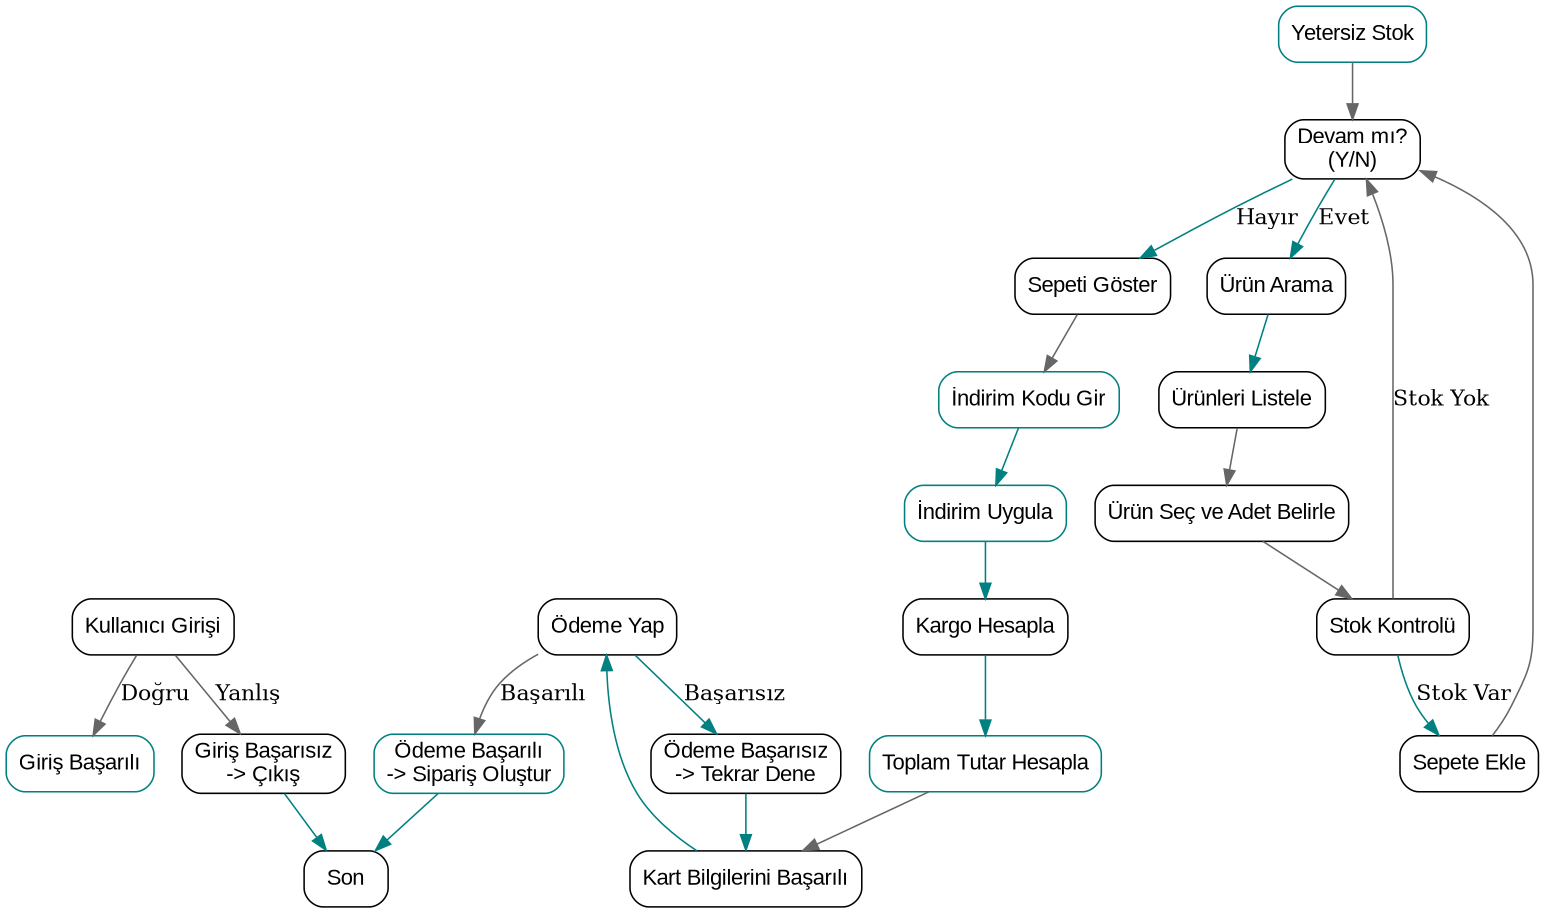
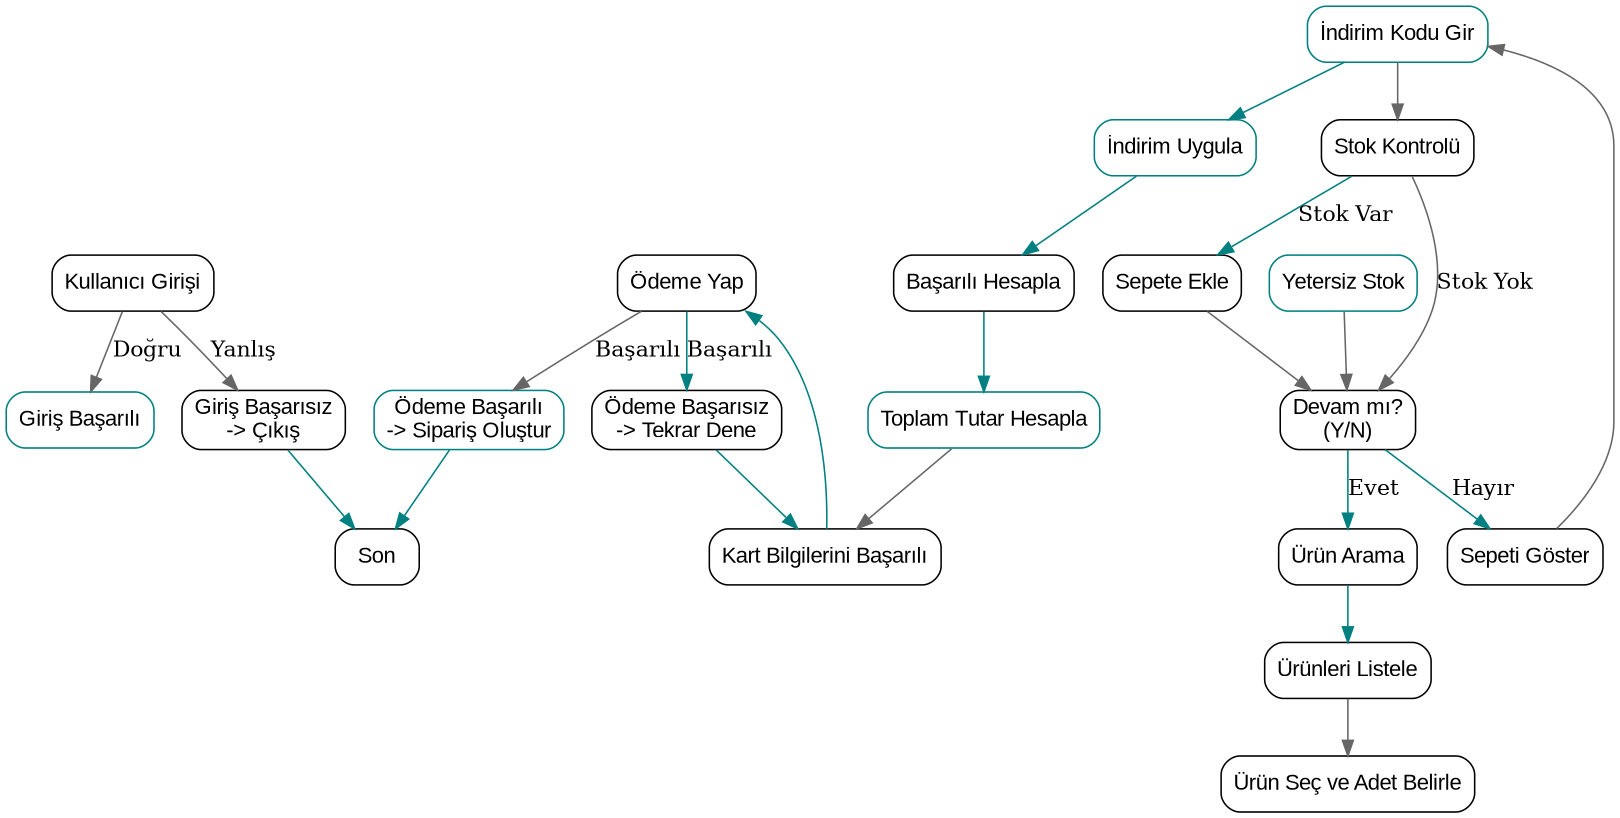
edge "Ürün Seç ve Adet Belirle" -> "Stok Kontrolü": now "İndirim Kodu Gir" -> "Stok Kontrolü"
node "Kargo Hesapla": label "Kargo Hesapla" -> "Başarılı Hesapla"
edge "Ödeme Yap" -> "Ödeme Başarısız -> Tekrar Dene": label "Başarısız" -> "Başarılı"
